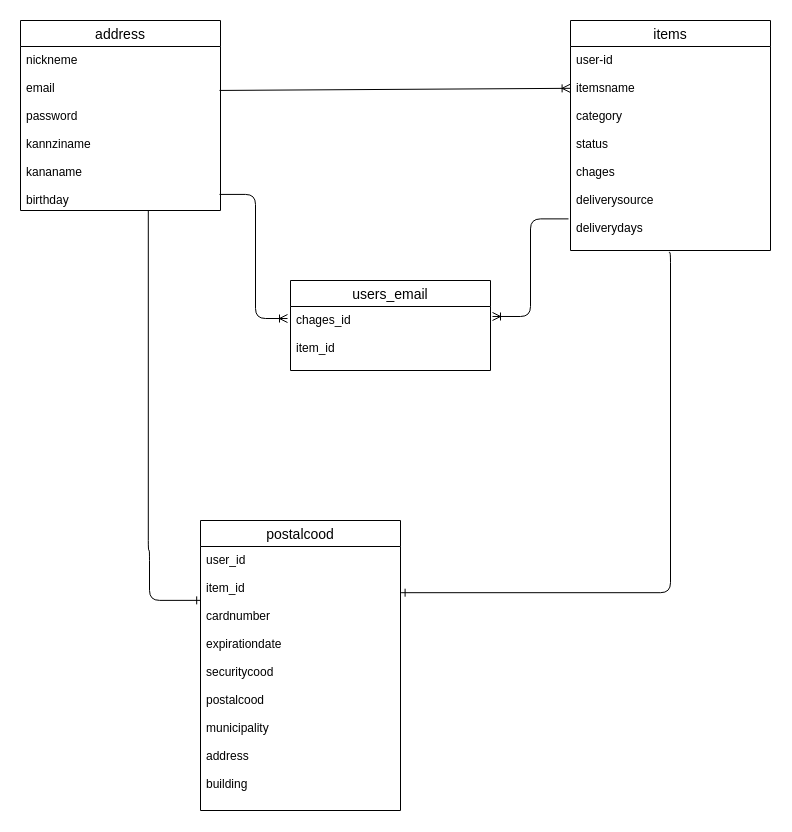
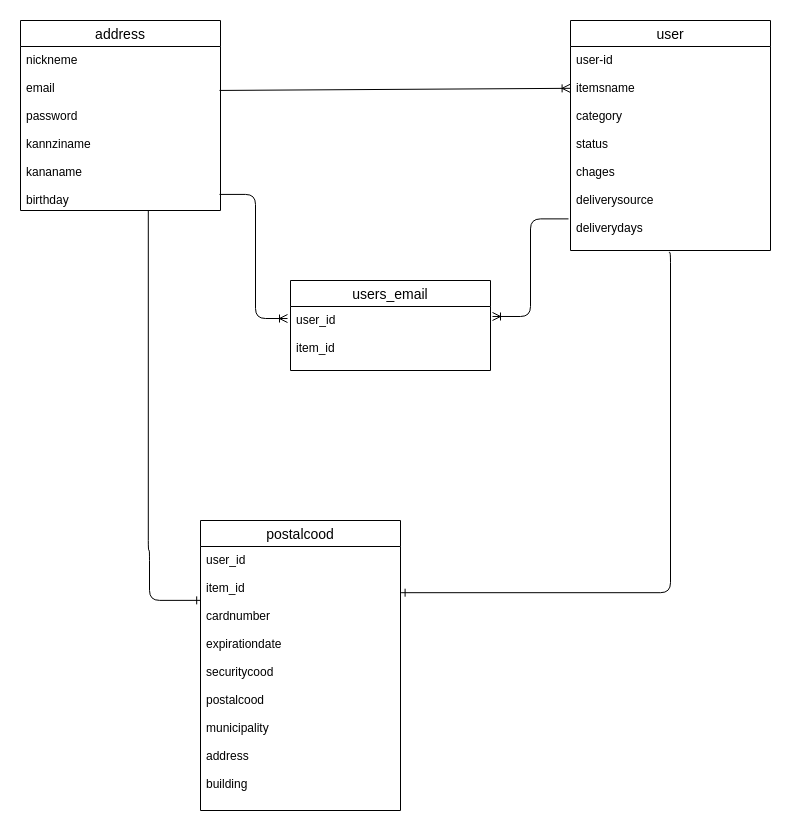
node "items": label "items" -> "user"
node "chages_id item_id": label "chages_id item_id" -> "user_id item_id"
